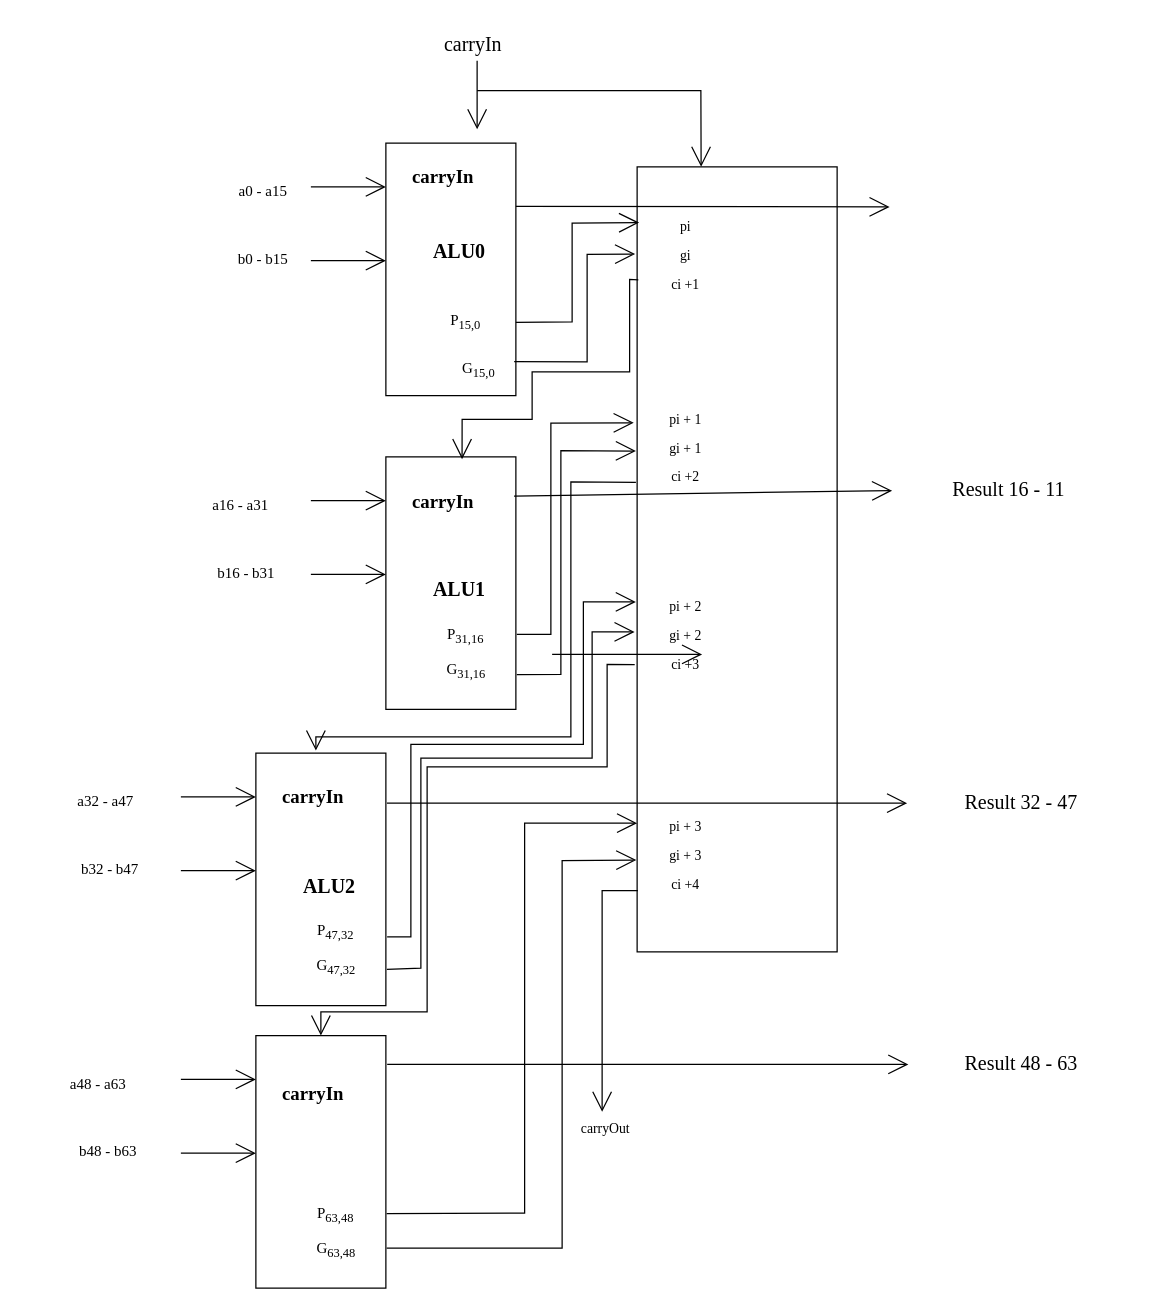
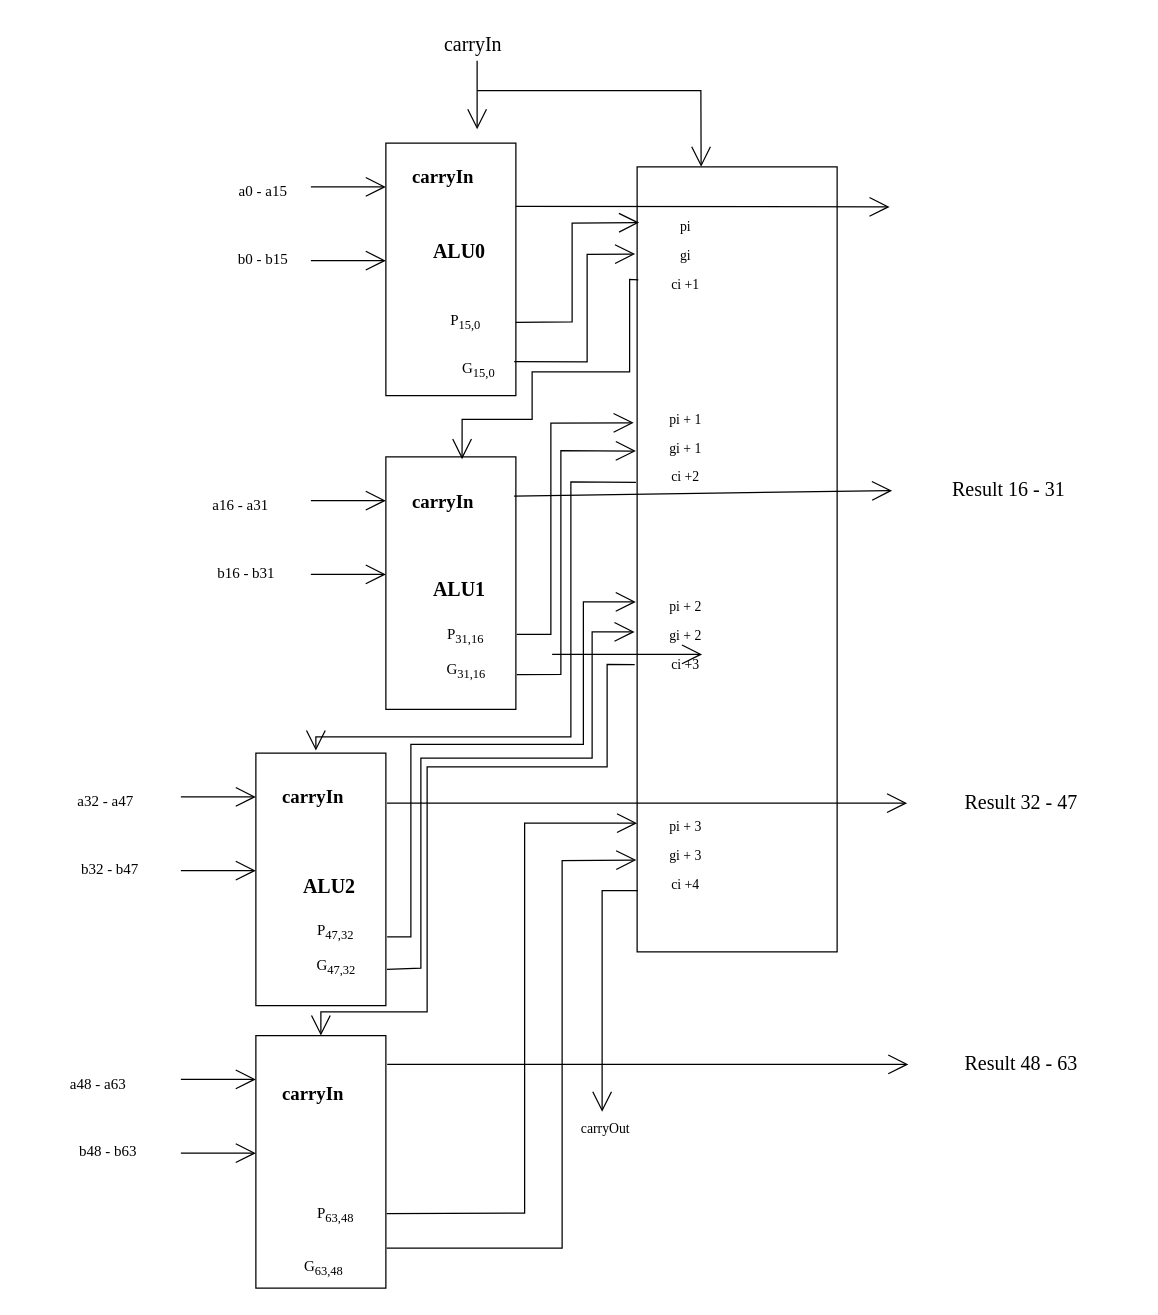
node "Result 16 - 11": label "Result 16 - 11" -> "Result 16 - 31"
node "G63,48": moved (336, 1249) -> (323, 1268)
